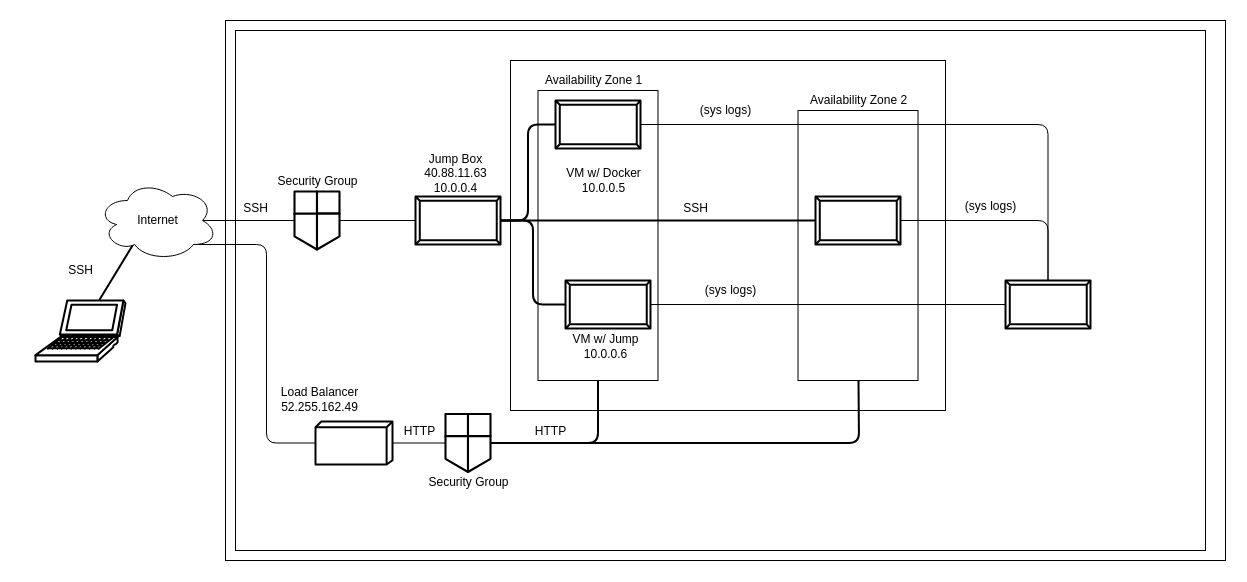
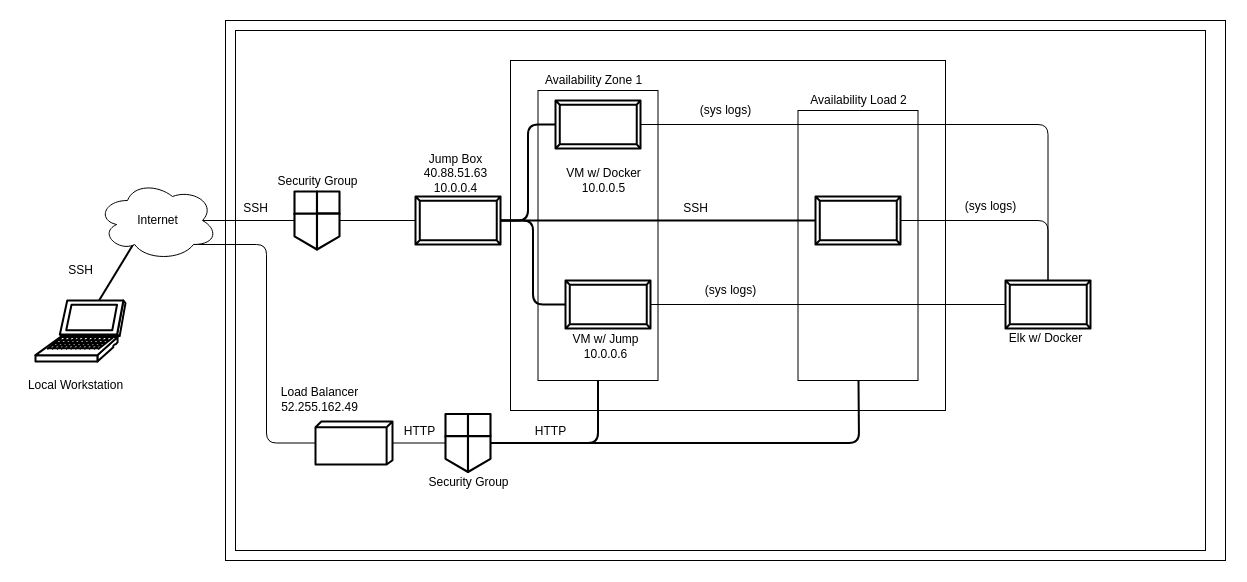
node "Availability Zone 2": label "Availability Zone 2" -> "Availability Load 2"
node "Jump Box 40.88.11.63 10.0.0.4": label "Jump Box 40.88.11.63 10.0.0.4" -> "Jump Box 40.88.51.63 10.0.0.4"
node "Elk w/ Docker": added
node "Local Workstation": added
